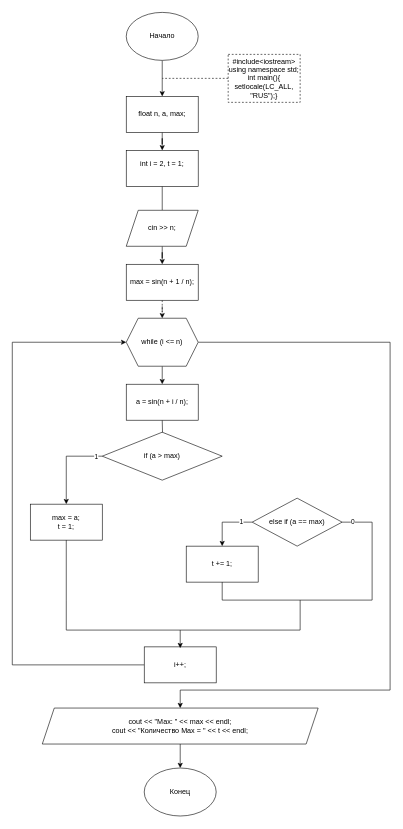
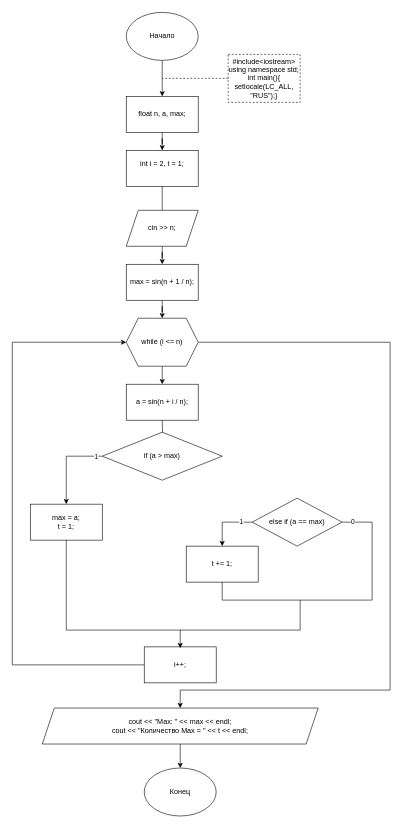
edge "max = sin(n + 1 / n);" -> "while (i <= n)": style dashed -> solid
